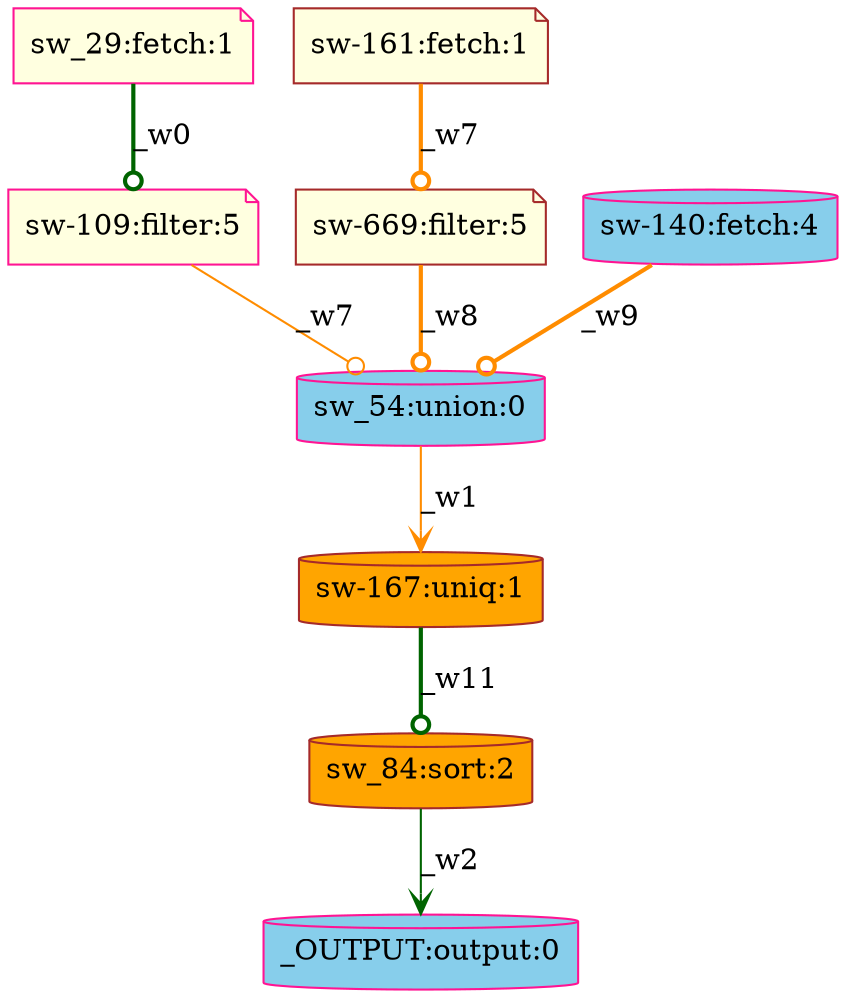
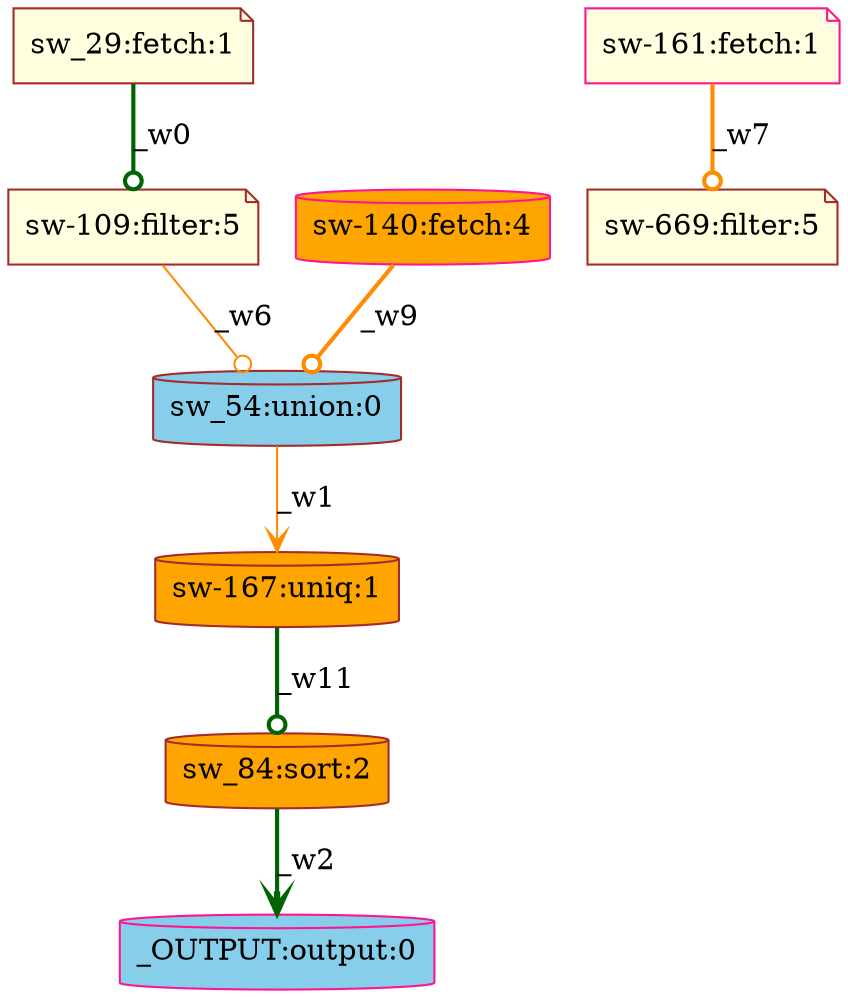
node "sw_29:fetch:1": color deeppink -> brown
node "sw-161:fetch:1": color brown -> deeppink
node "sw-109:filter:5": color deeppink -> brown
node "sw-140:fetch:4": fillcolor skyblue -> orange
edge "sw-669:filter:5" -> "sw_54:union:0": removed, label "_w8"
edge "sw-109:filter:5" -> "sw_54:union:0": label "_w7" -> "_w6"
node "sw_54:union:0": color deeppink -> brown
edge "sw_84:sort:2" -> "_OUTPUT:output:0": style solid -> bold
